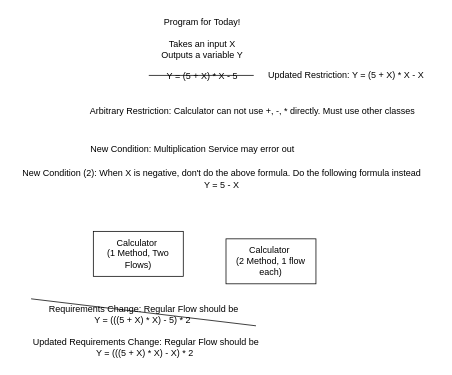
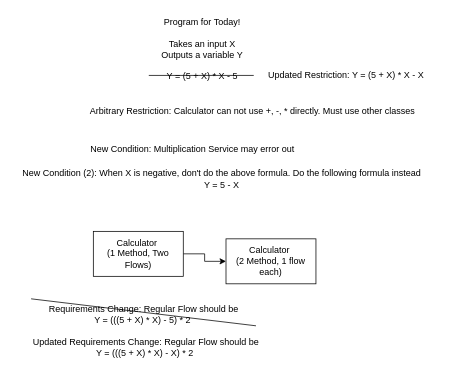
edge "Calculator (1 Method, Two Flows)" -> "Calculator (2 Method, 1 flow each)": added
